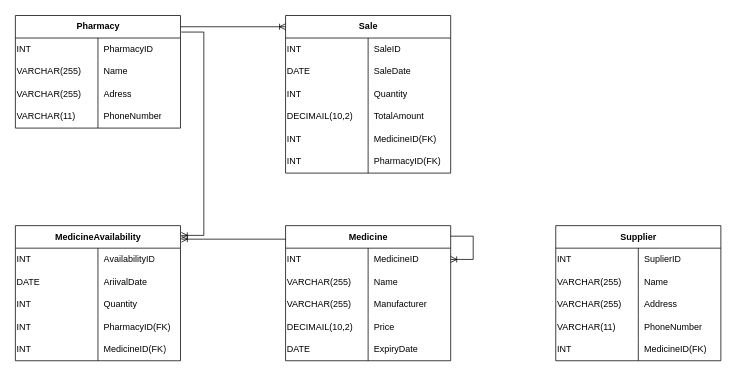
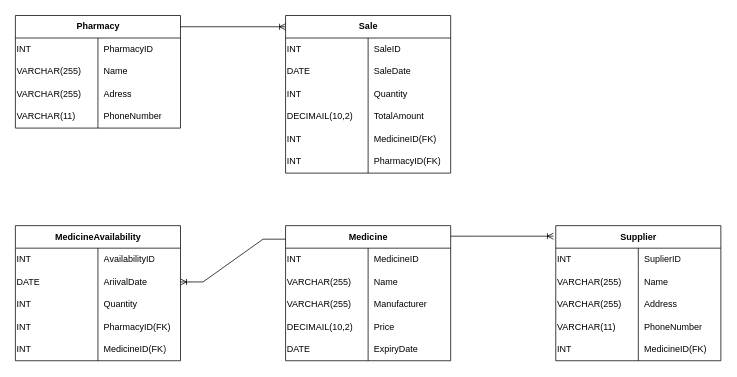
edge "Pharmacy" -> "MedicineAvailability": removed
edge "Medicine" -> "MedicineAvailability": now "Medicine" -> "AriivalDate"
edge "Medicine" -> "MedicineID": now "Medicine" -> "Supplier"
